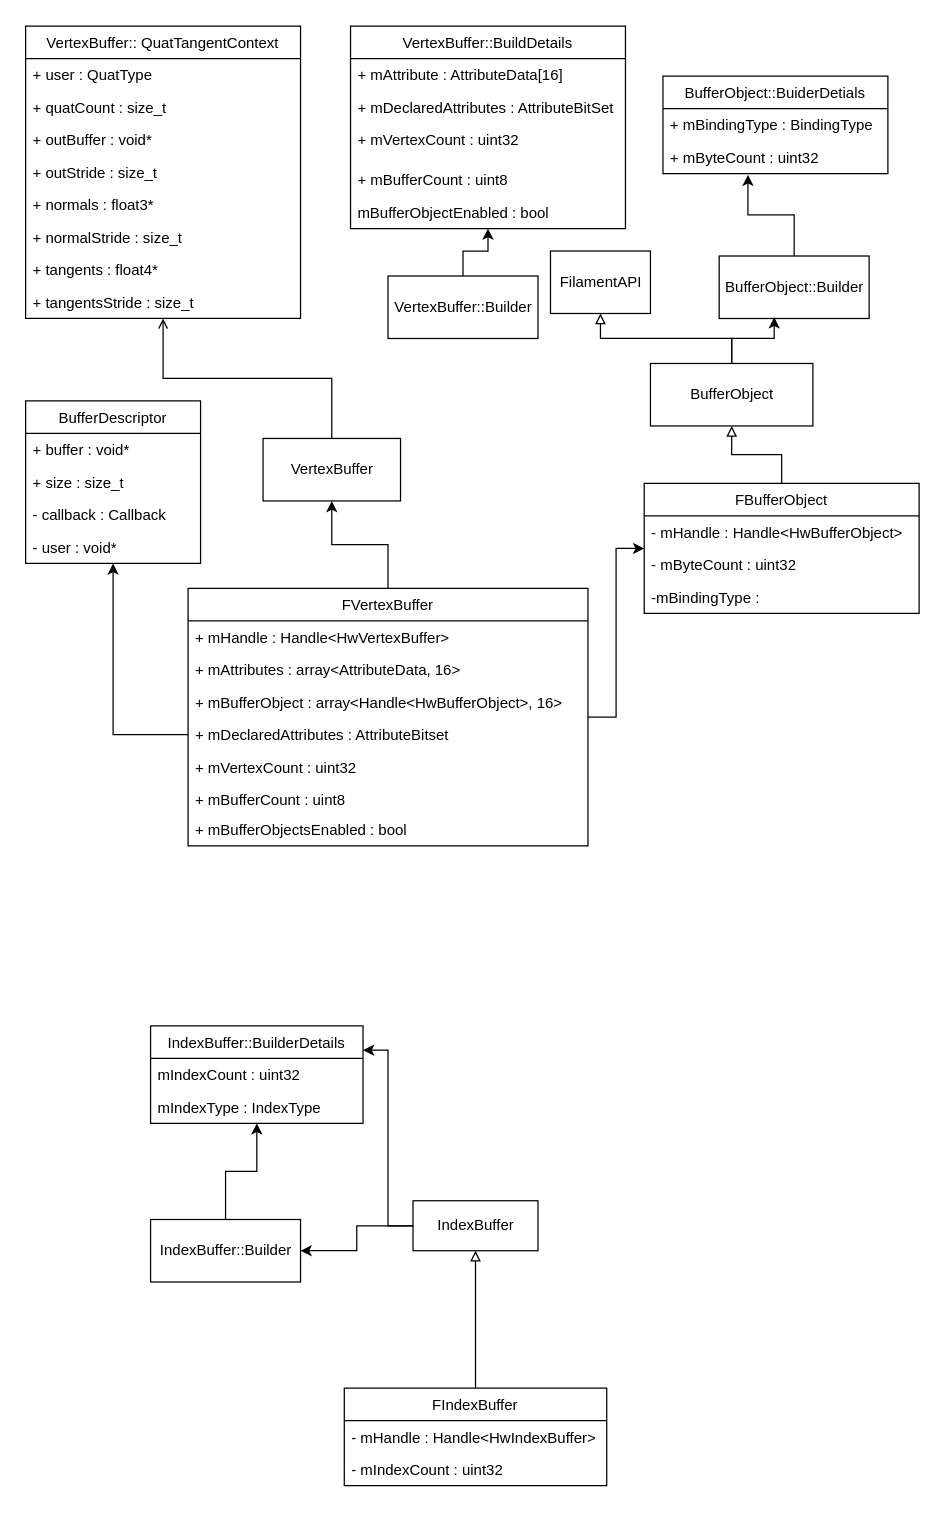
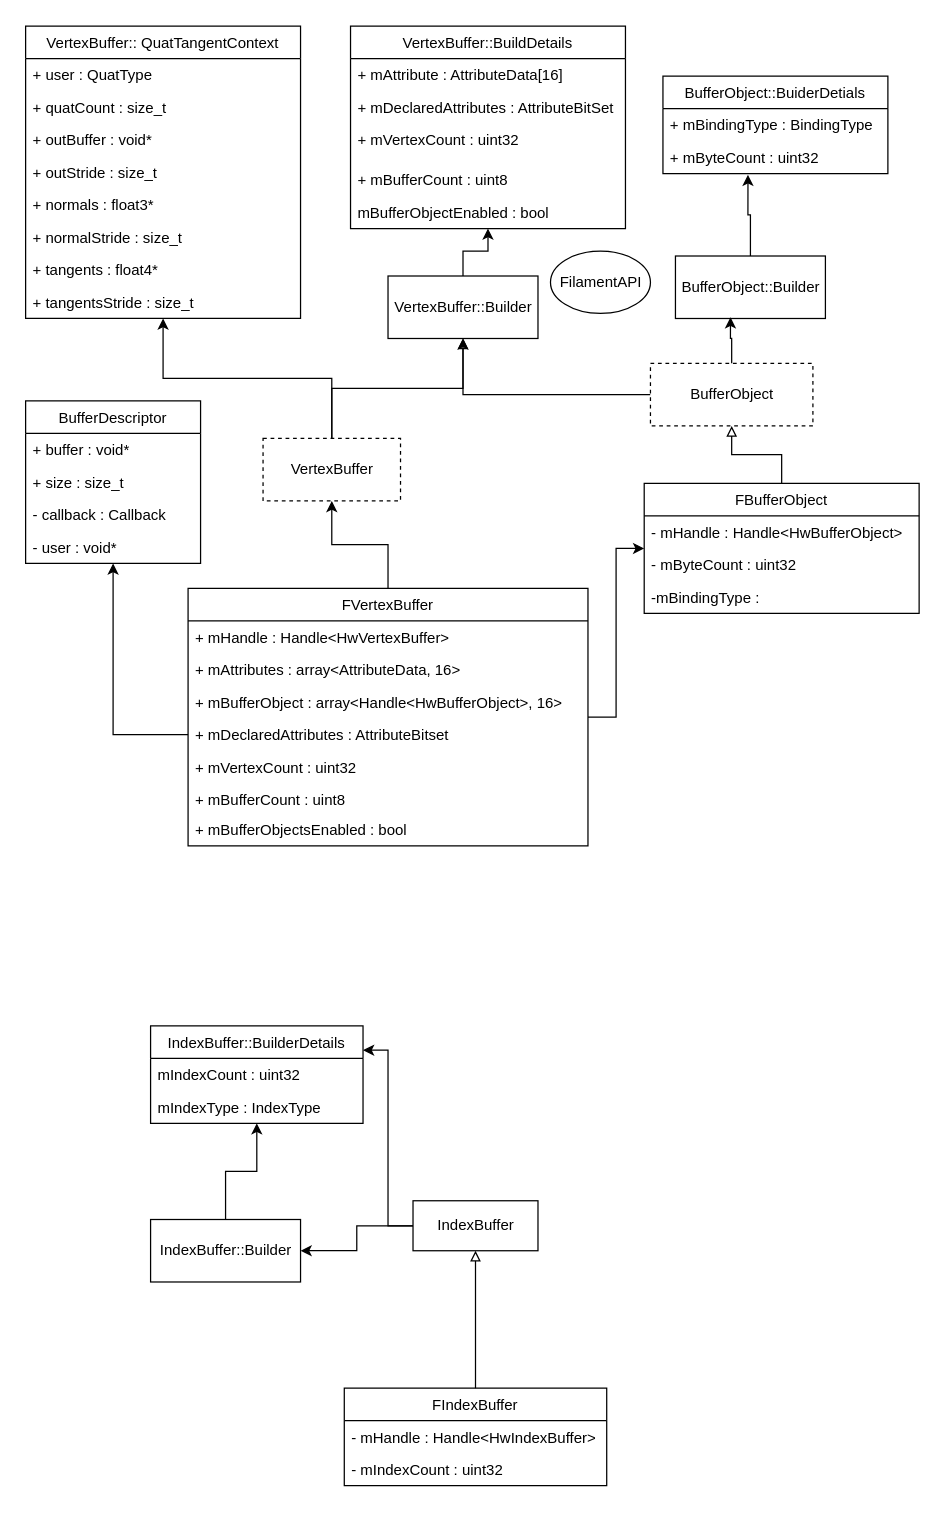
node "FilamentAPI": shape rectangle -> ellipse
node "BufferObject::Builder": moved (794, 287) -> (751, 287)
edge "VertexBuffer" -> "VertexBuffer:: QuatTangentContext": arrowhead open -> classic
edge "BufferObject" -> "FilamentAPI": now "BufferObject" -> "VertexBuffer::Builder"
edge "VertexBuffer" -> "VertexBuffer::Builder": added
node "BufferObject": style solid -> dashed
node "VertexBuffer": style solid -> dashed
